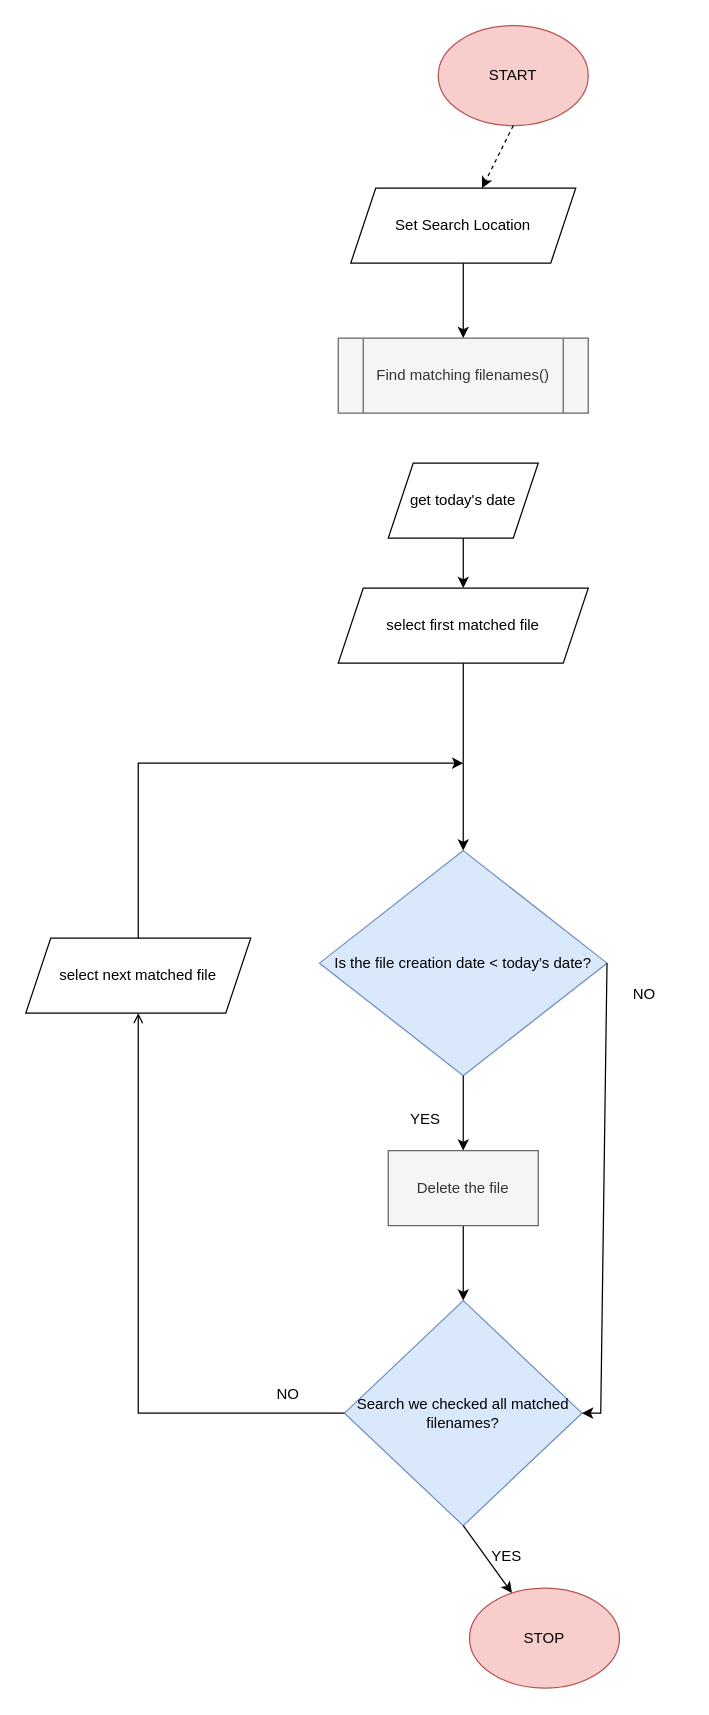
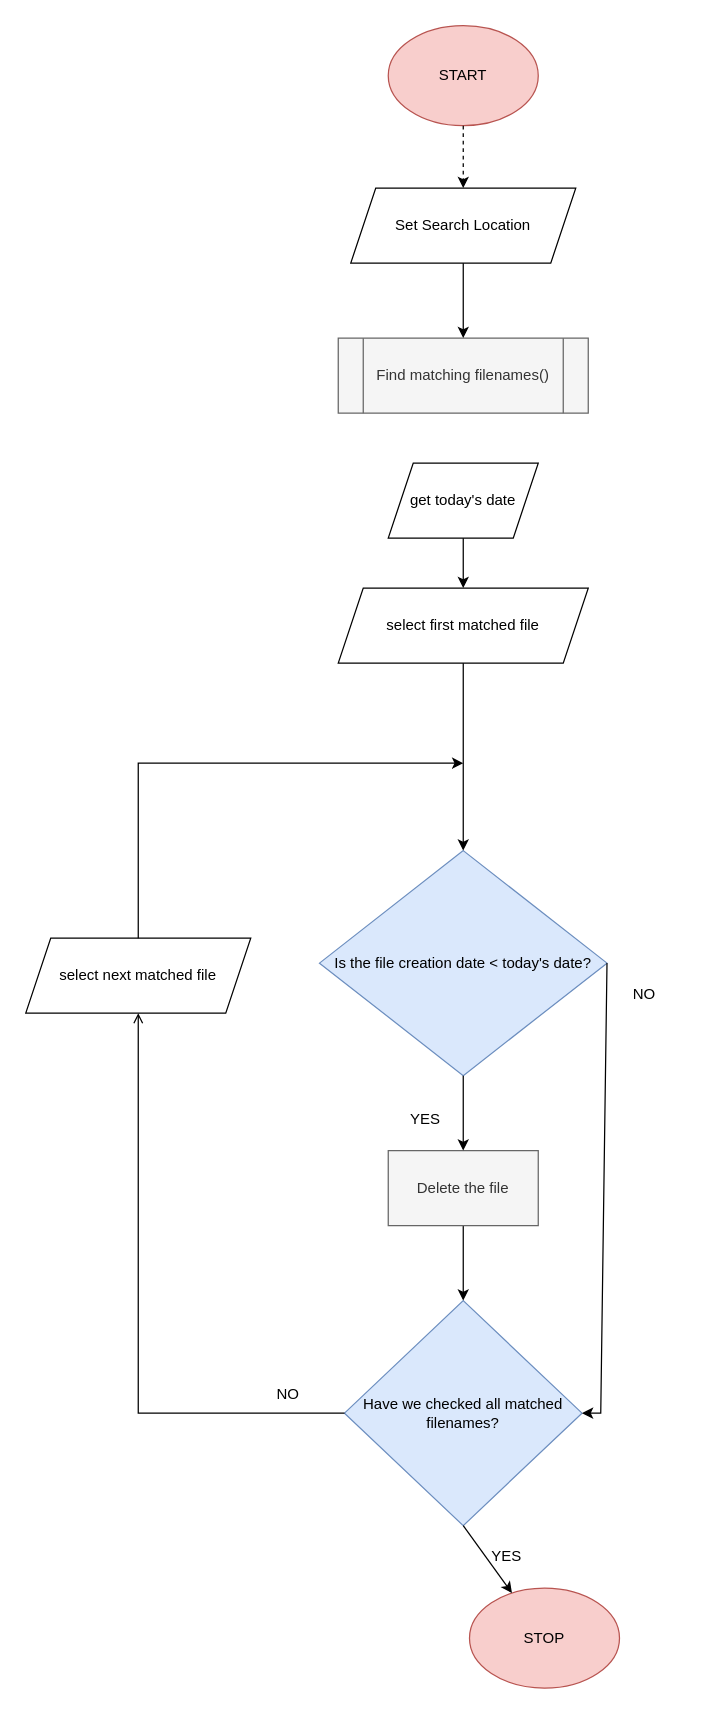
node "START": moved (513, 76) -> (463, 76)
node "Search we checked all matched filenames?": label "Search we checked all matched filenames?" -> "Have we checked all matched filenames?"
